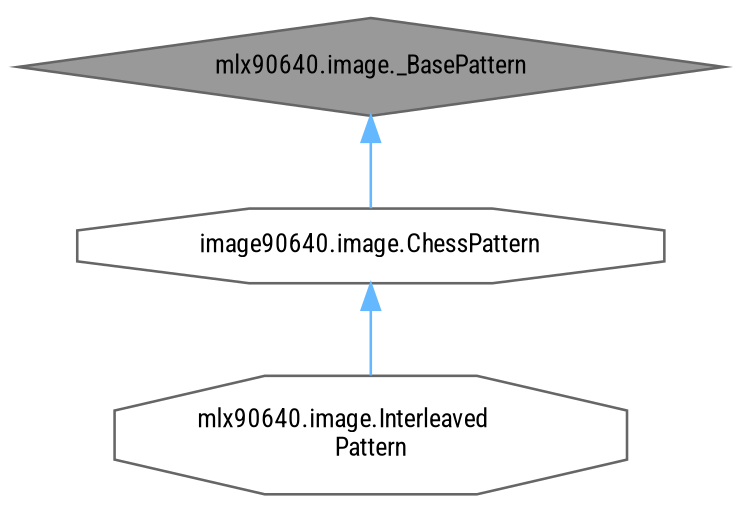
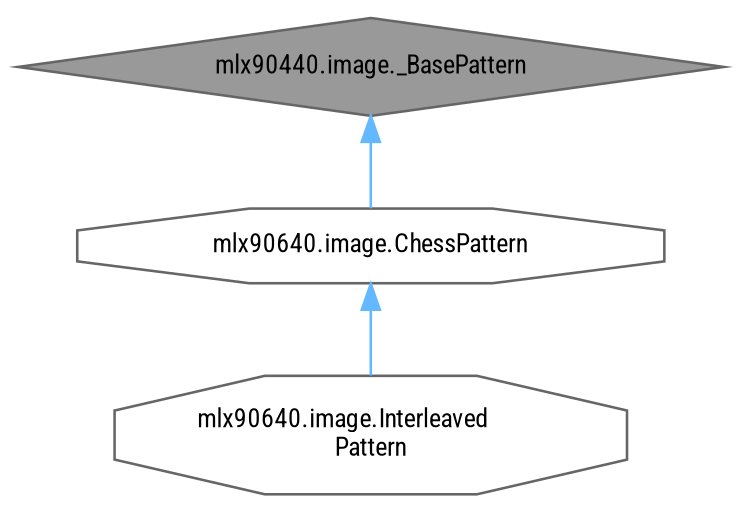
node "mlx90640.image._BasePattern": label "mlx90640.image._BasePattern" -> "mlx90440.image._BasePattern"
node "image90640.image.ChessPattern": label "image90640.image.ChessPattern" -> "mlx90640.image.ChessPattern"
